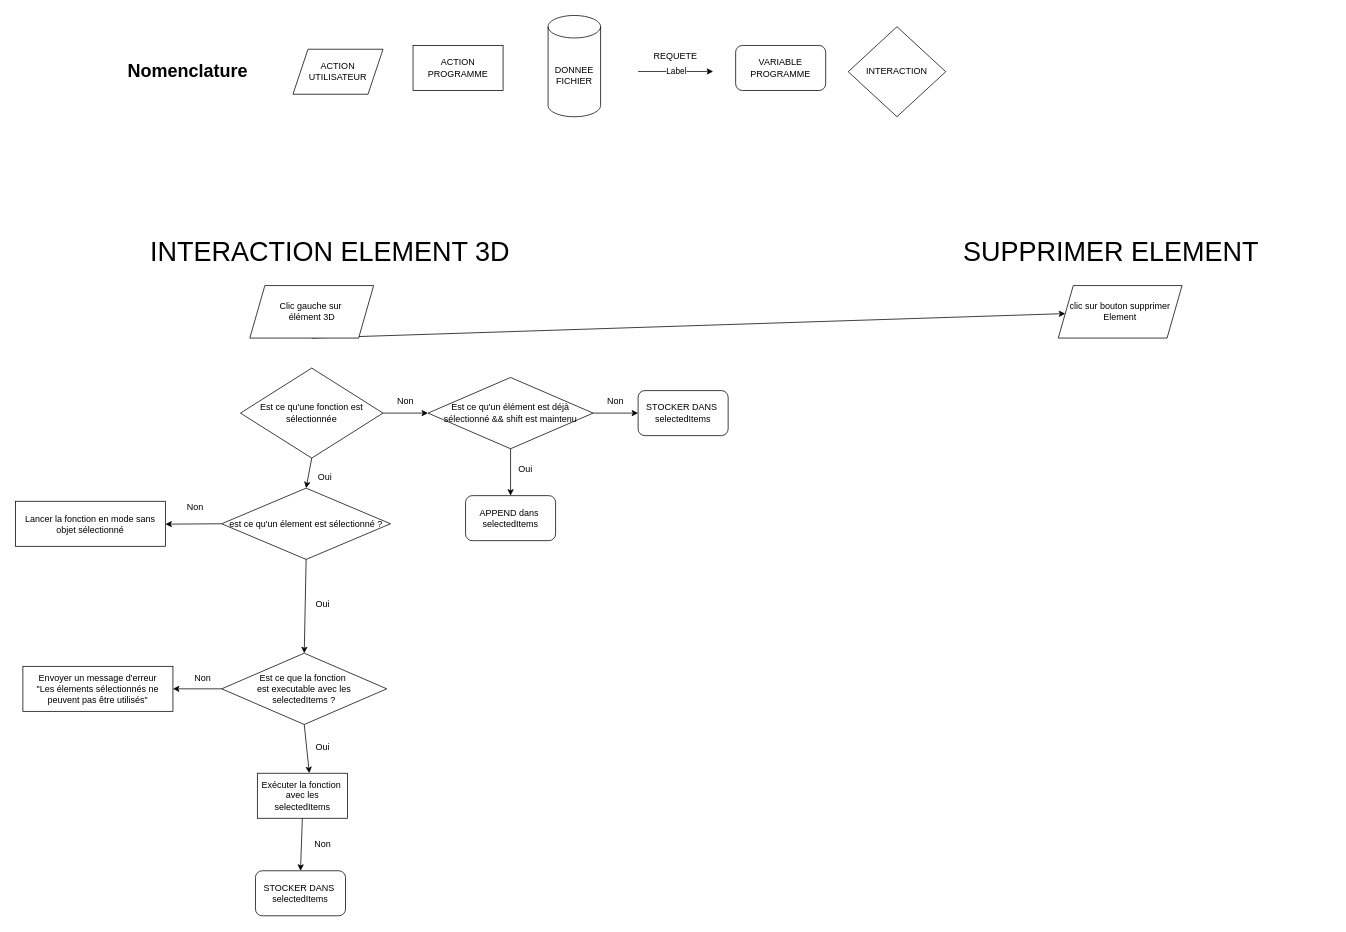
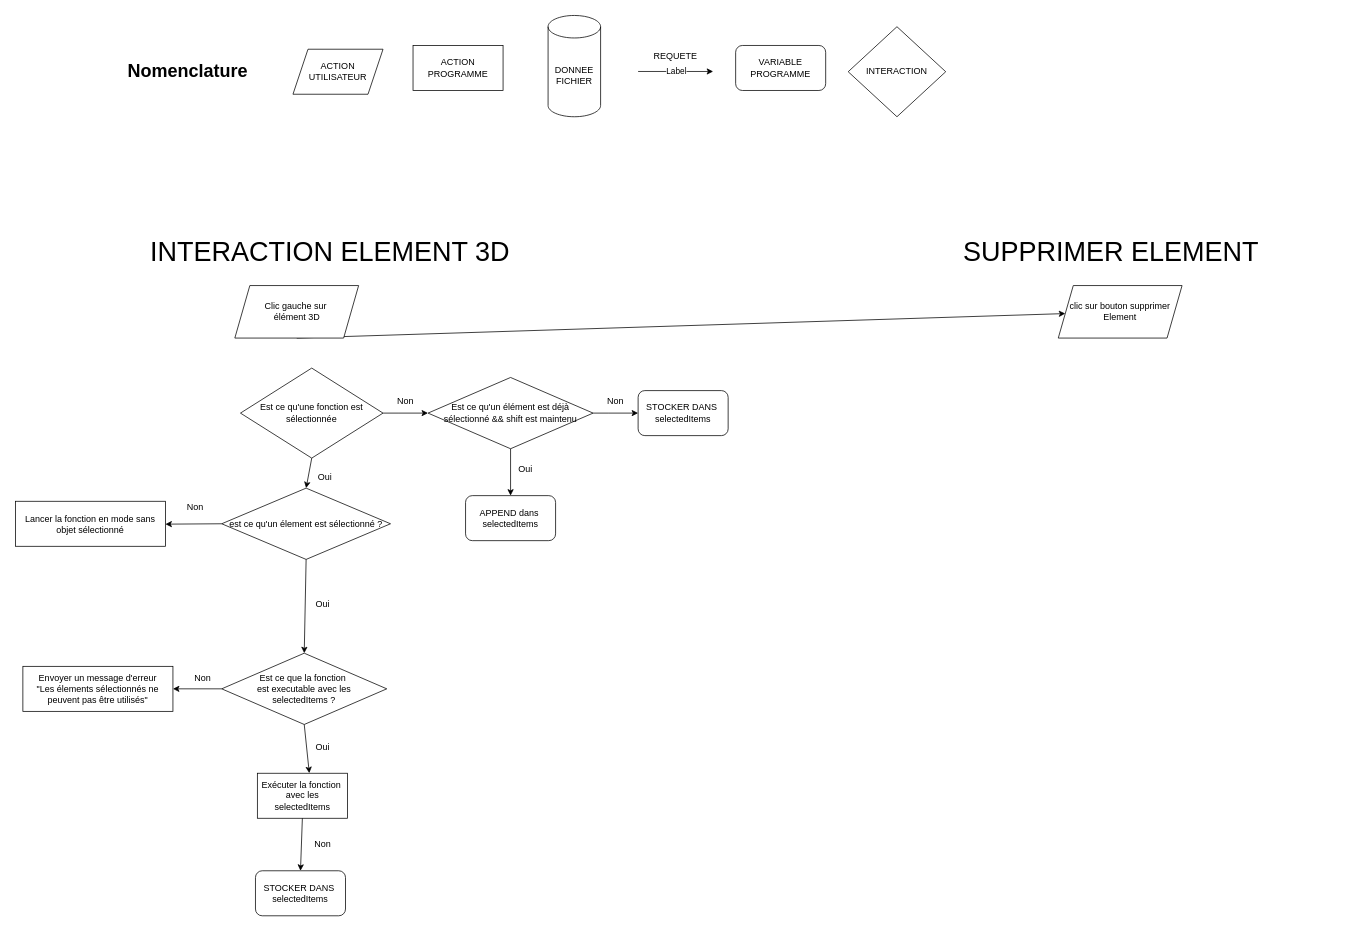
node "Clic gauche sur élément 3D": moved (312, 312) -> (297, 312)
